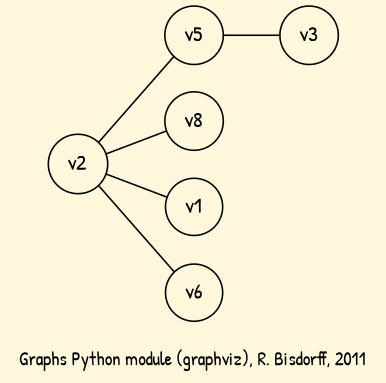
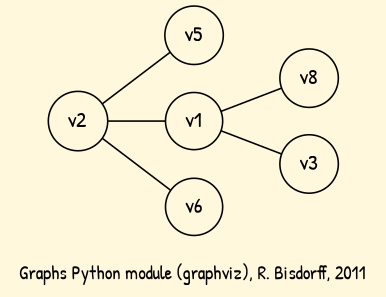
edge "v5" -- "v3": now "v1" -- "v3"
edge "v8" -- "v2": now "v8" -- "v1"
